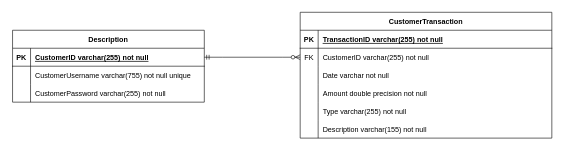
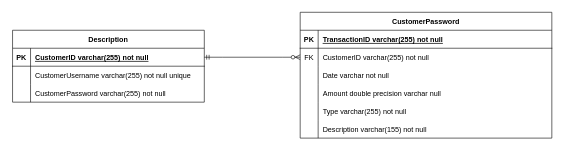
node "CustomerTransaction": label "CustomerTransaction" -> "CustomerPassword"
node "CustomerUsername varchar(755) not null unique": label "CustomerUsername varchar(755) not null unique" -> "CustomerUsername varchar(255) not null unique"
node "Amount double precision not null": label "Amount double precision not null" -> "Amount double precision varchar null"
